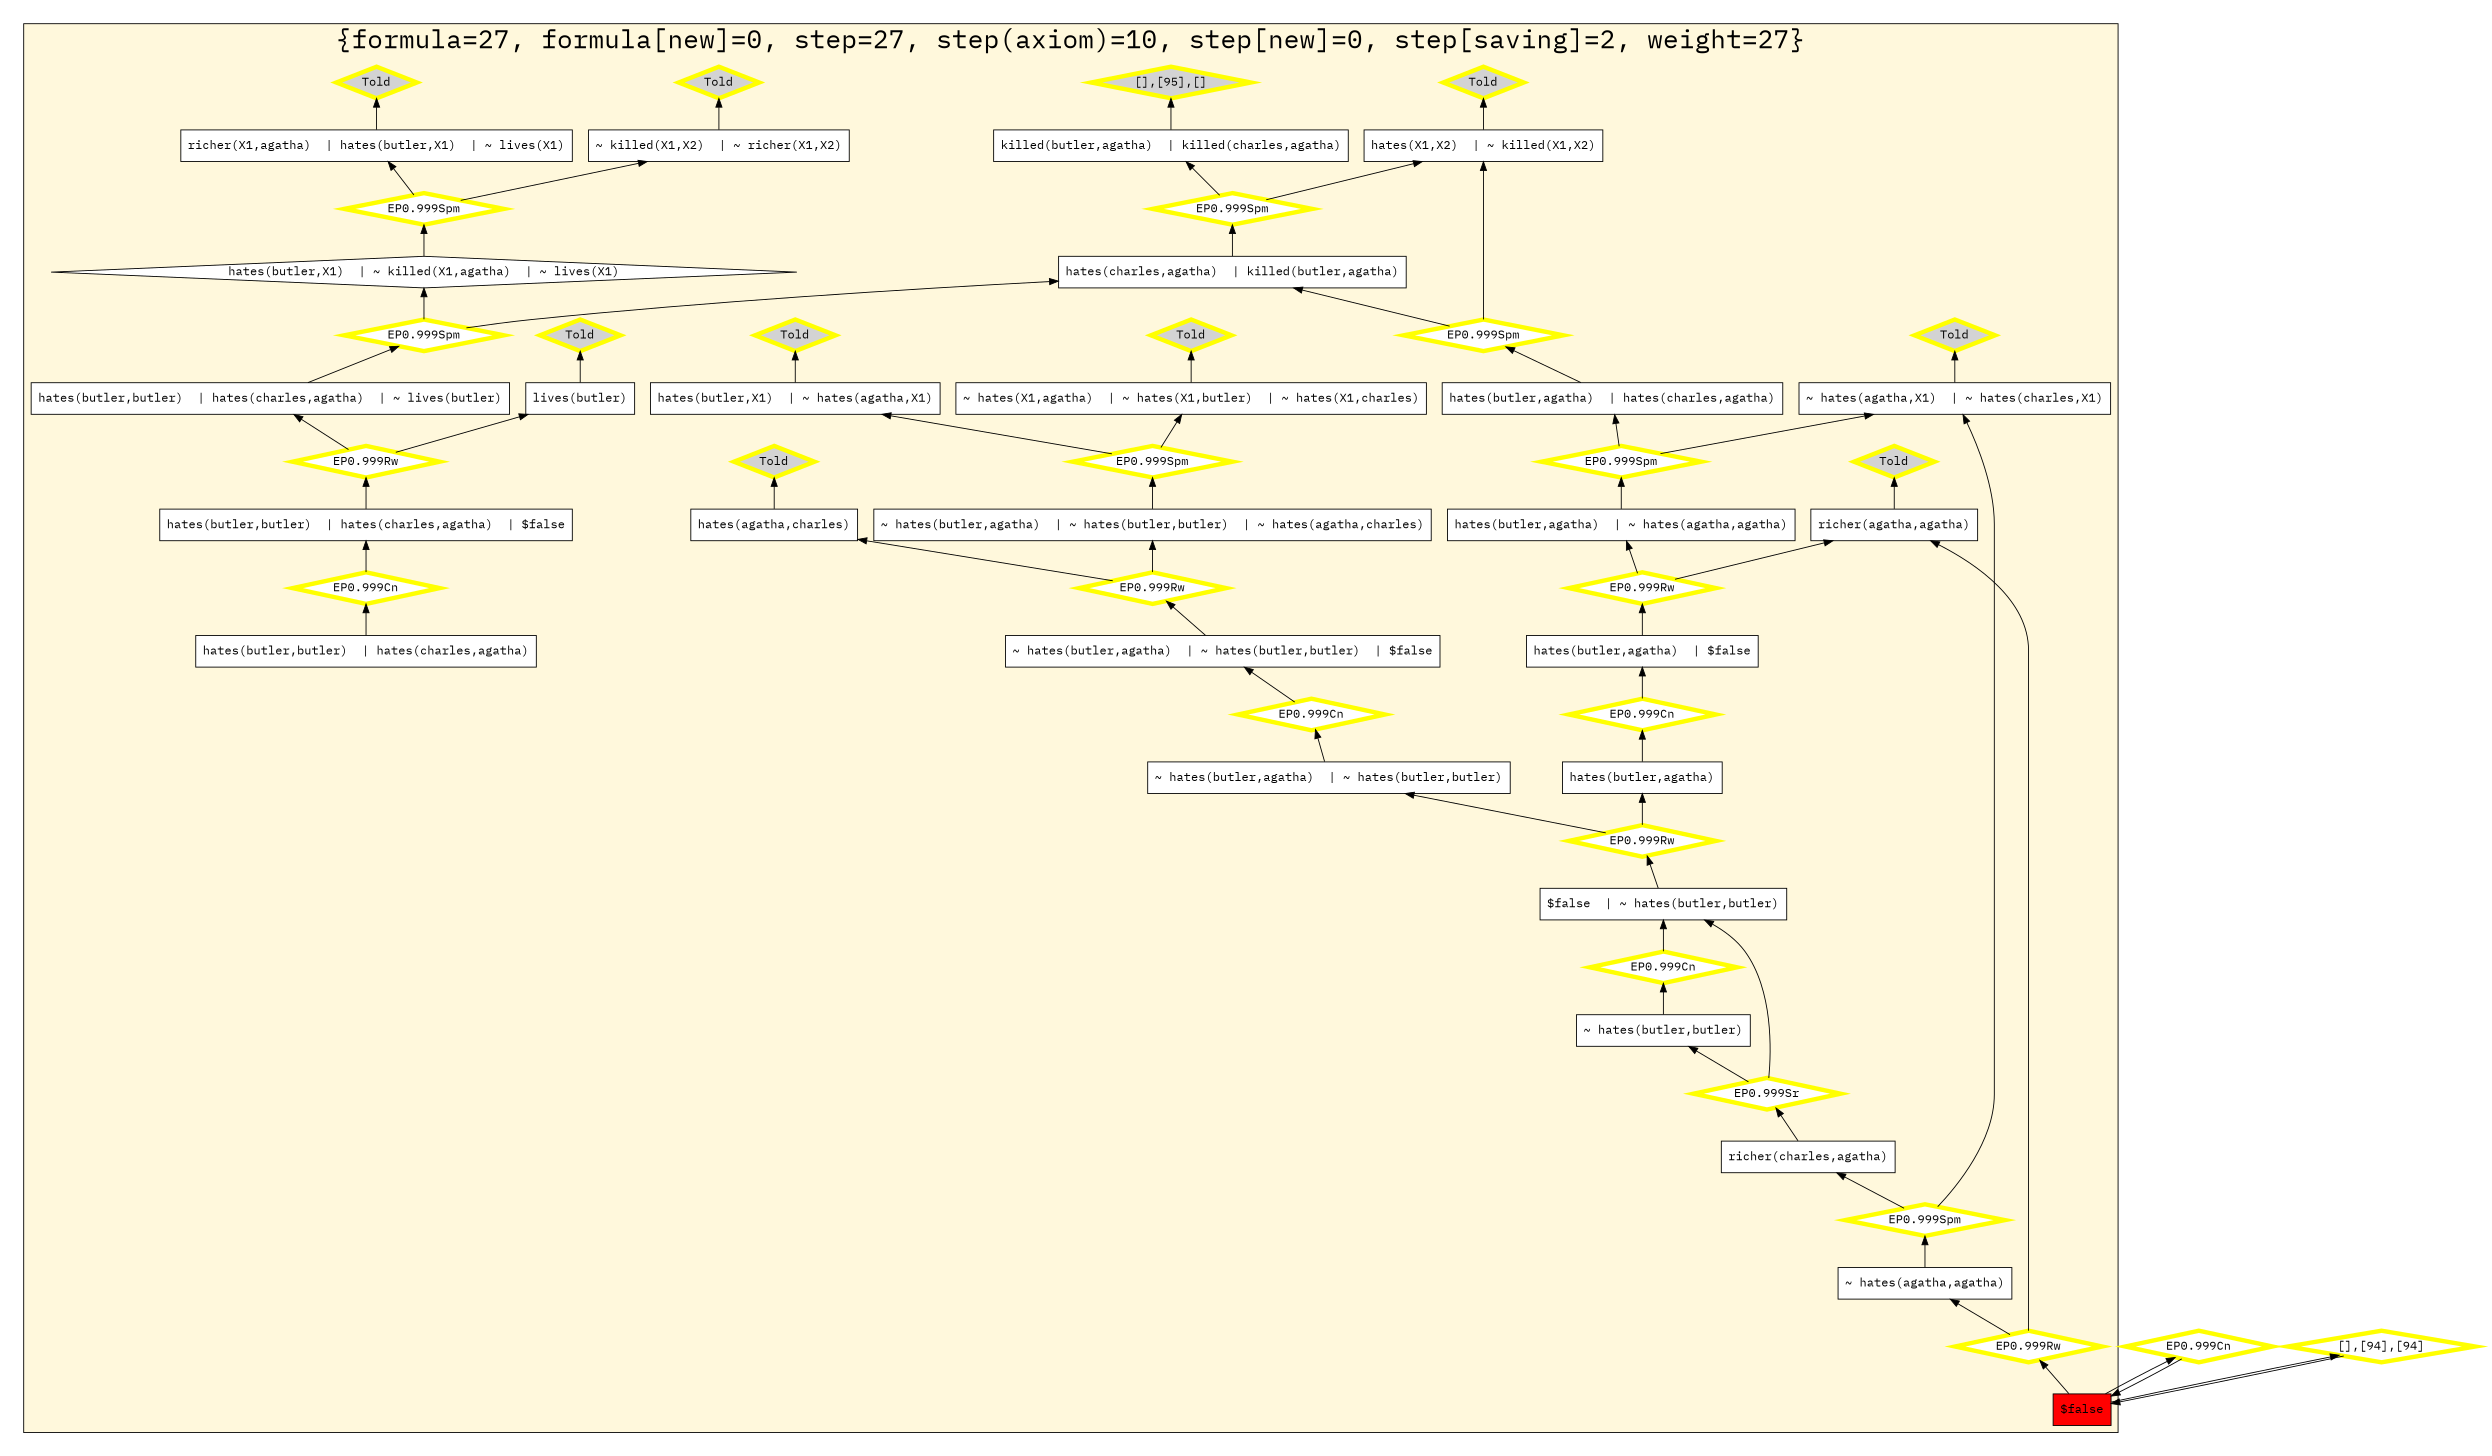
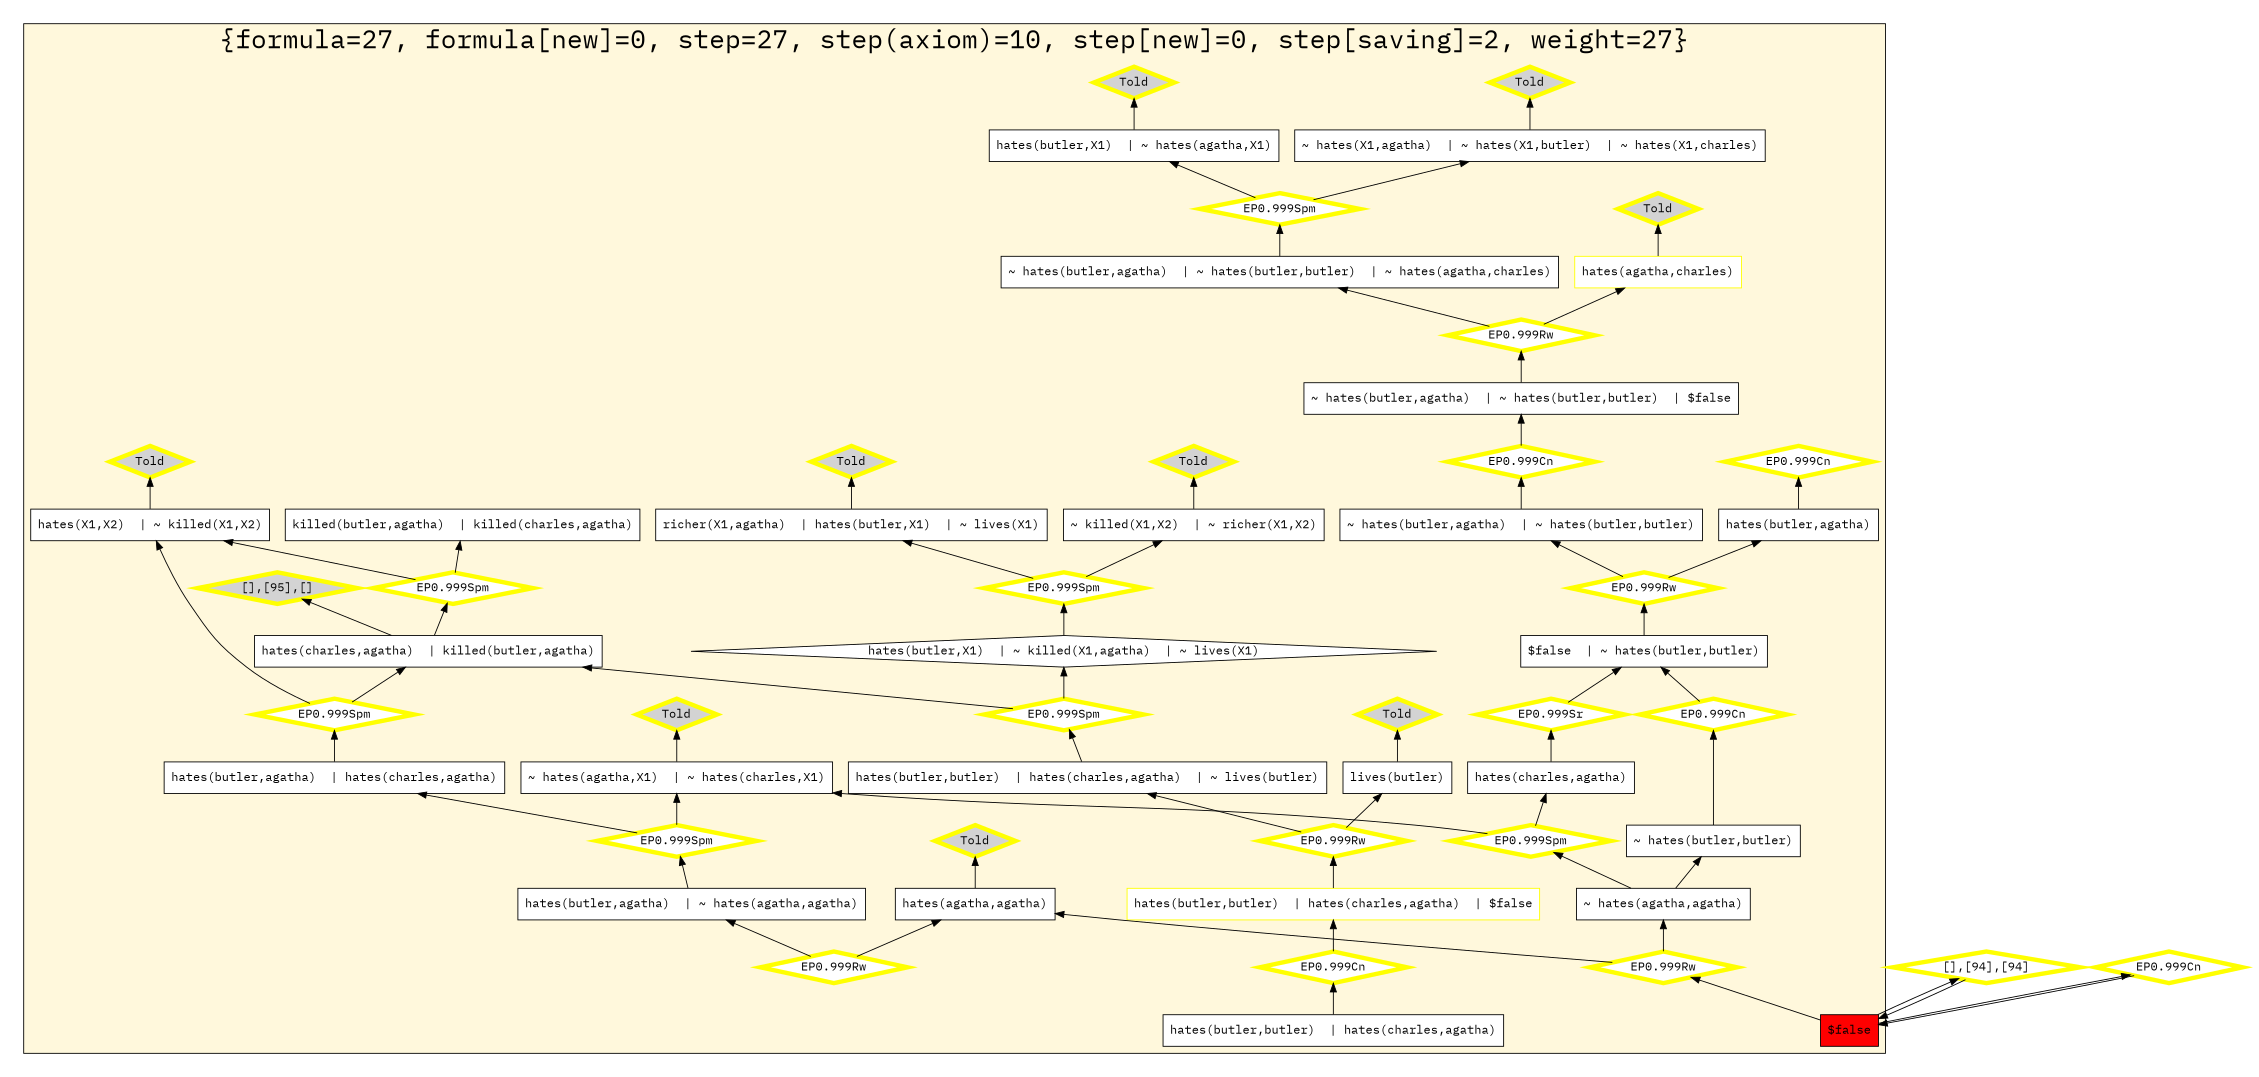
edge "killed(butler,agatha)  | killed(charles,agatha)" -> "[],[95],[]": now "hates(charles,agatha)  | killed(butler,agatha)" -> "[],[95],[]"
node "hates(butler,butler)  | hates(charles,agatha)  | $false": color black -> yellow
node "hates(agatha,charles)": color black -> yellow
node "richer(agatha,agatha)": label "richer(agatha,agatha)" -> "hates(agatha,agatha)"
node "hates(butler,agatha)  | $false": removed
edge "EP0.999Sr" -> "~ hates(butler,butler)": now "~ hates(agatha,agatha)" -> "~ hates(butler,butler)"
node "richer(charles,agatha)": label "richer(charles,agatha)" -> "hates(charles,agatha)"
